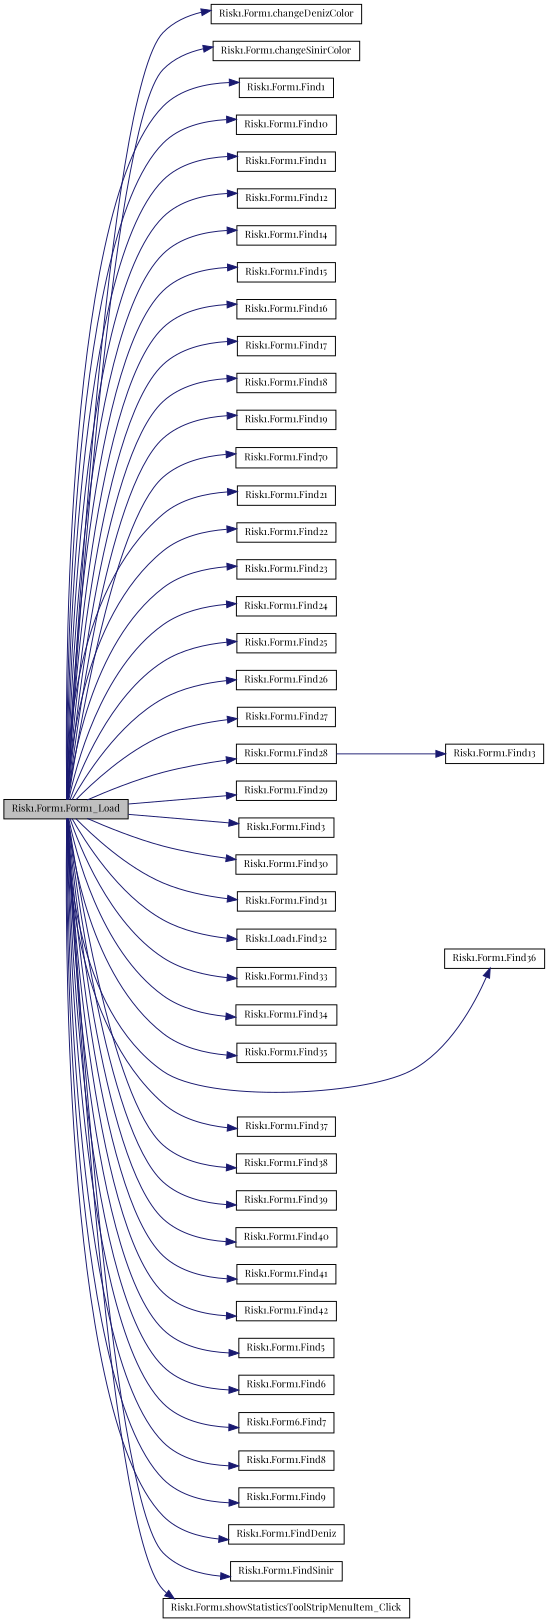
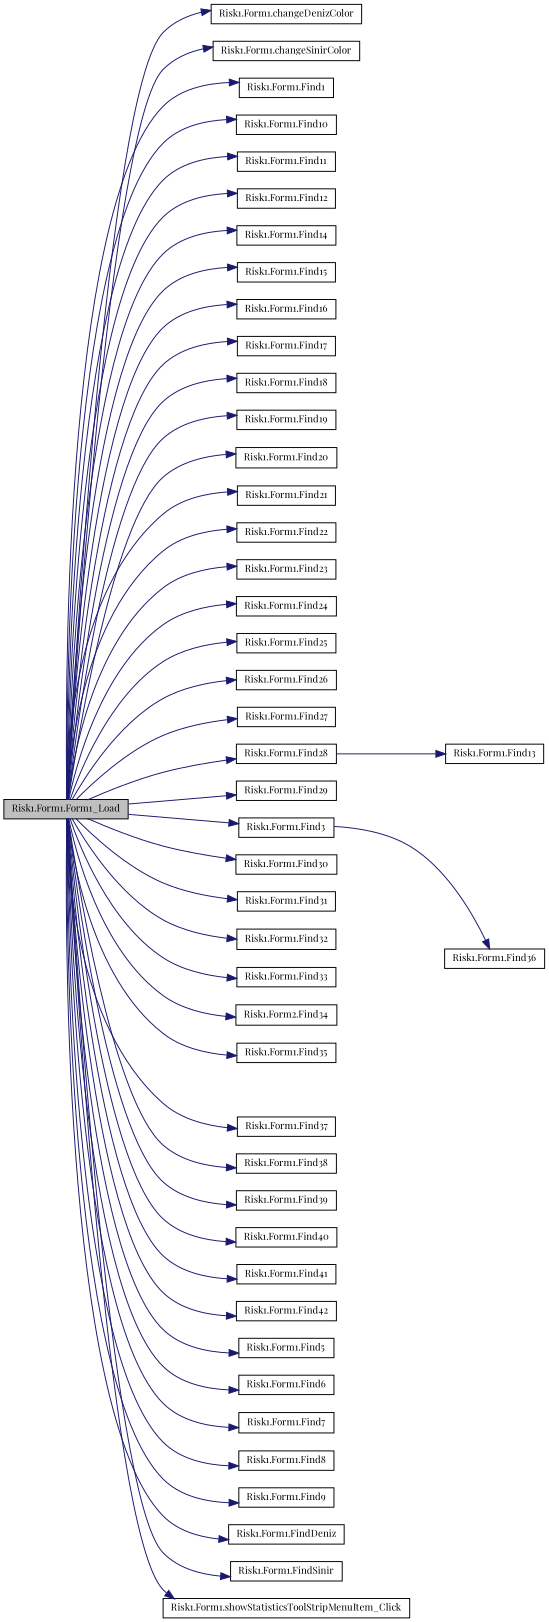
node "Risk1.Form1.Find70": label "Risk1.Form1.Find70" -> "Risk1.Form1.Find20"
node "Risk1.Load1.Find32": label "Risk1.Load1.Find32" -> "Risk1.Form1.Find32"
node "Risk1.Form1.Find34": label "Risk1.Form1.Find34" -> "Risk1.Form2.Find34"
edge "Risk1.Form1.Form1_Load" -> "Risk1.Form1.Find36": now "Risk1.Form1.Find3" -> "Risk1.Form1.Find36"
node "Risk1.Form6.Find7": label "Risk1.Form6.Find7" -> "Risk1.Form1.Find7"
